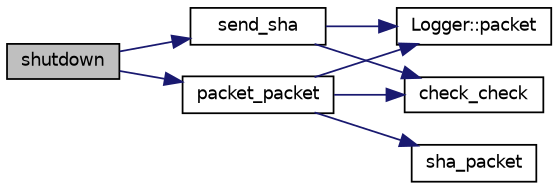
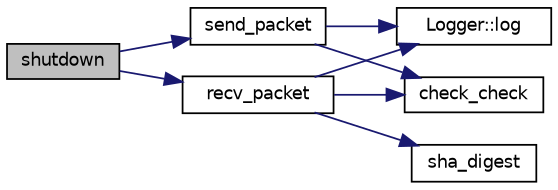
node "send_sha": label "send_sha" -> "send_packet"
node "Logger::packet": label "Logger::packet" -> "Logger::log"
node "packet_packet": label "packet_packet" -> "recv_packet"
node "sha_packet": label "sha_packet" -> "sha_digest"
